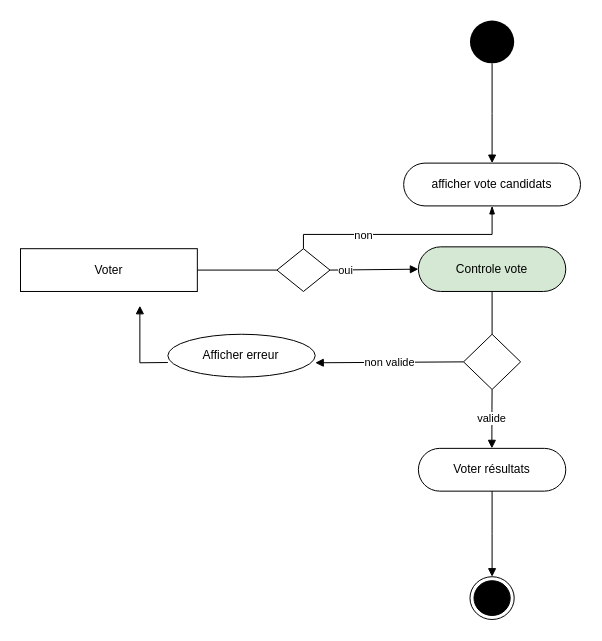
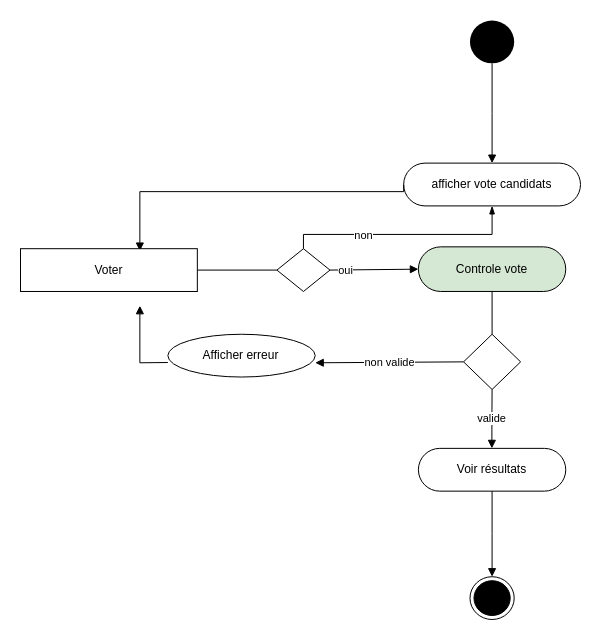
edge "afficher vote candidats" -> "Voter": added
node "Voter résultats": label "Voter résultats" -> "Voir résultats"
